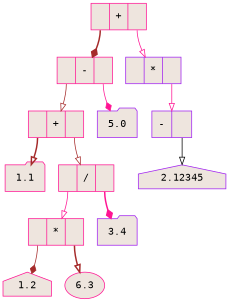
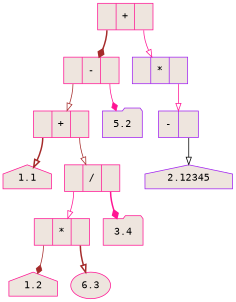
node "5.0": label "5.0" -> "5.2"
node "1.1": shape folder -> house
node "3.4": color purple -> deeppink
